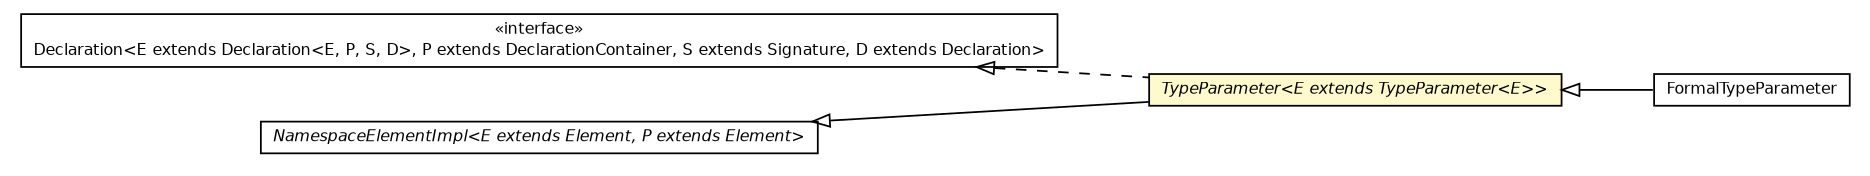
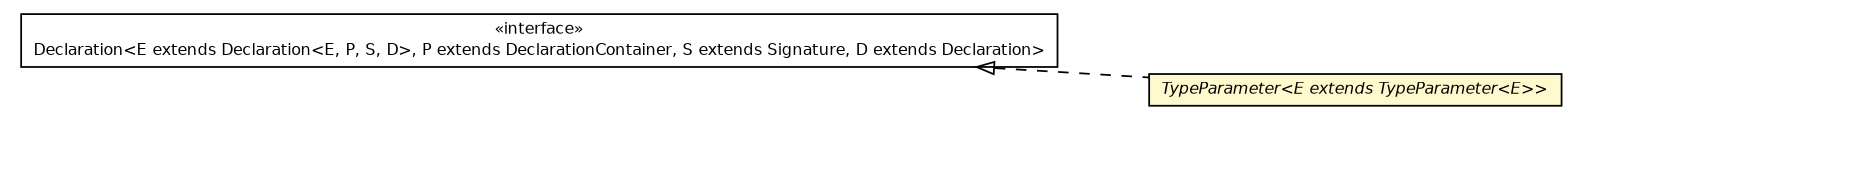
node "FormalTypeParameter": removed
node "NamespaceElementImpl<E extends Element, P extends Element>": removed
